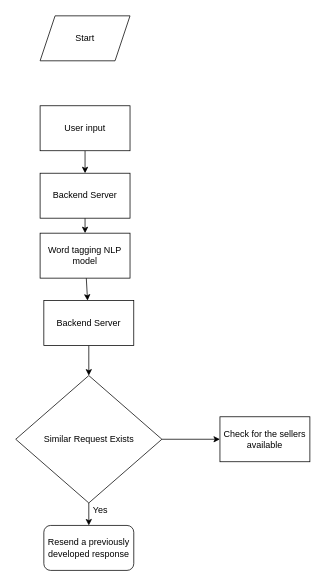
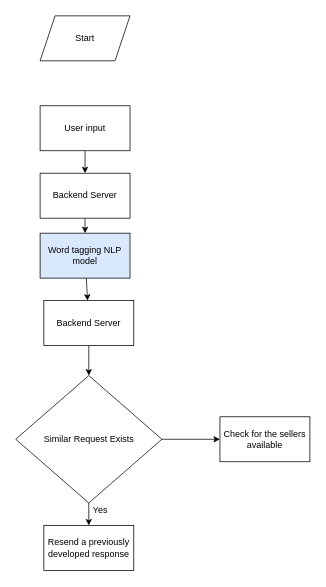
node "Word tagging NLP model": fillcolor #ffffff -> #dae8fc
node "Resend a previously developed response": shape rounded rectangle -> rectangle
